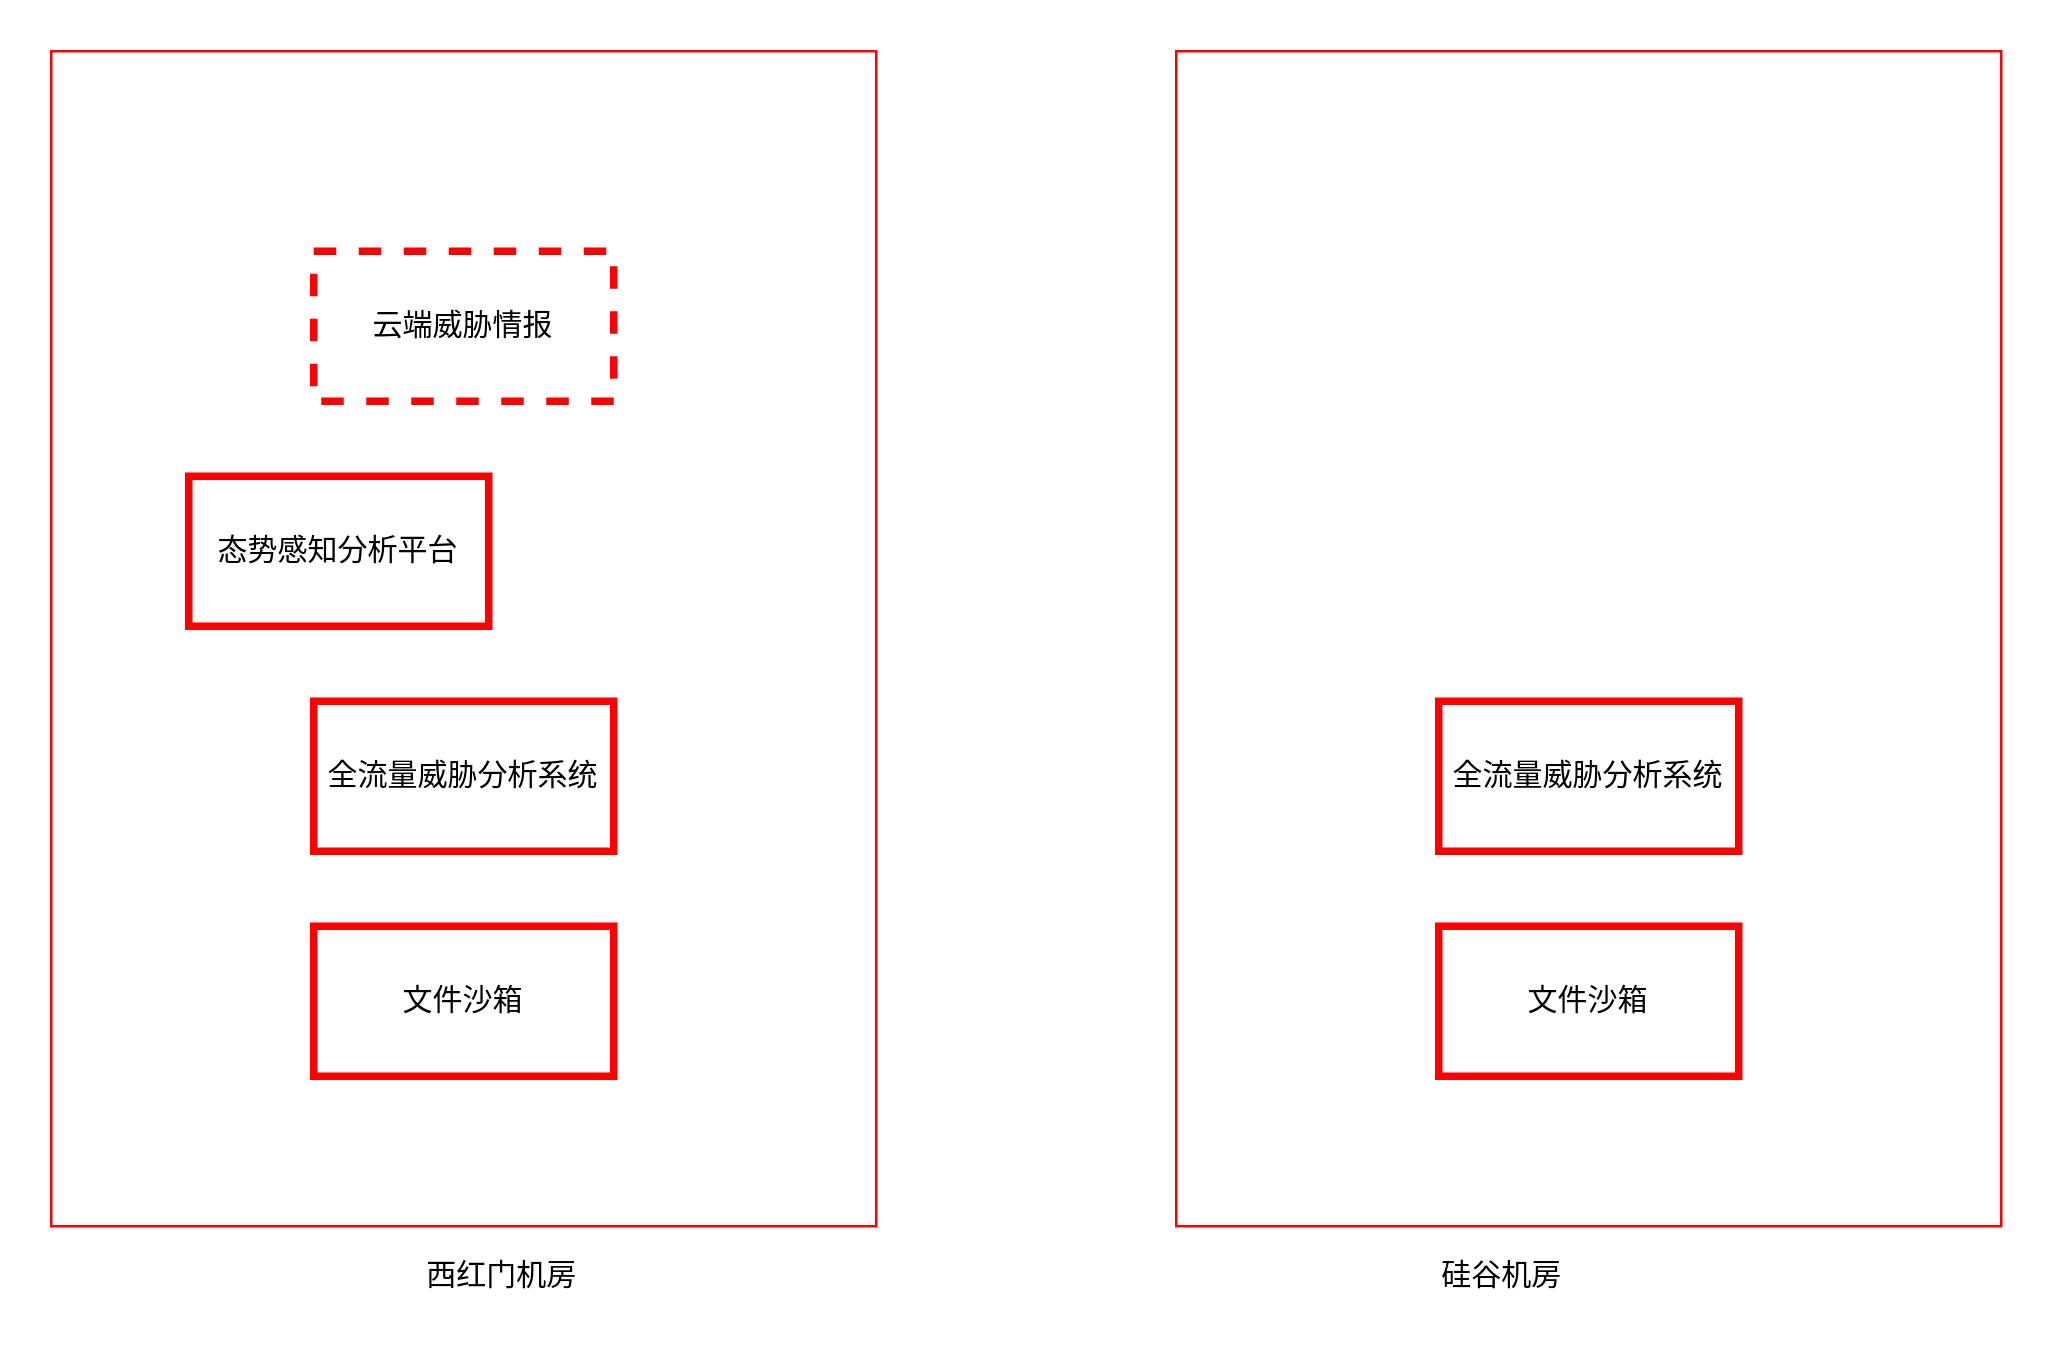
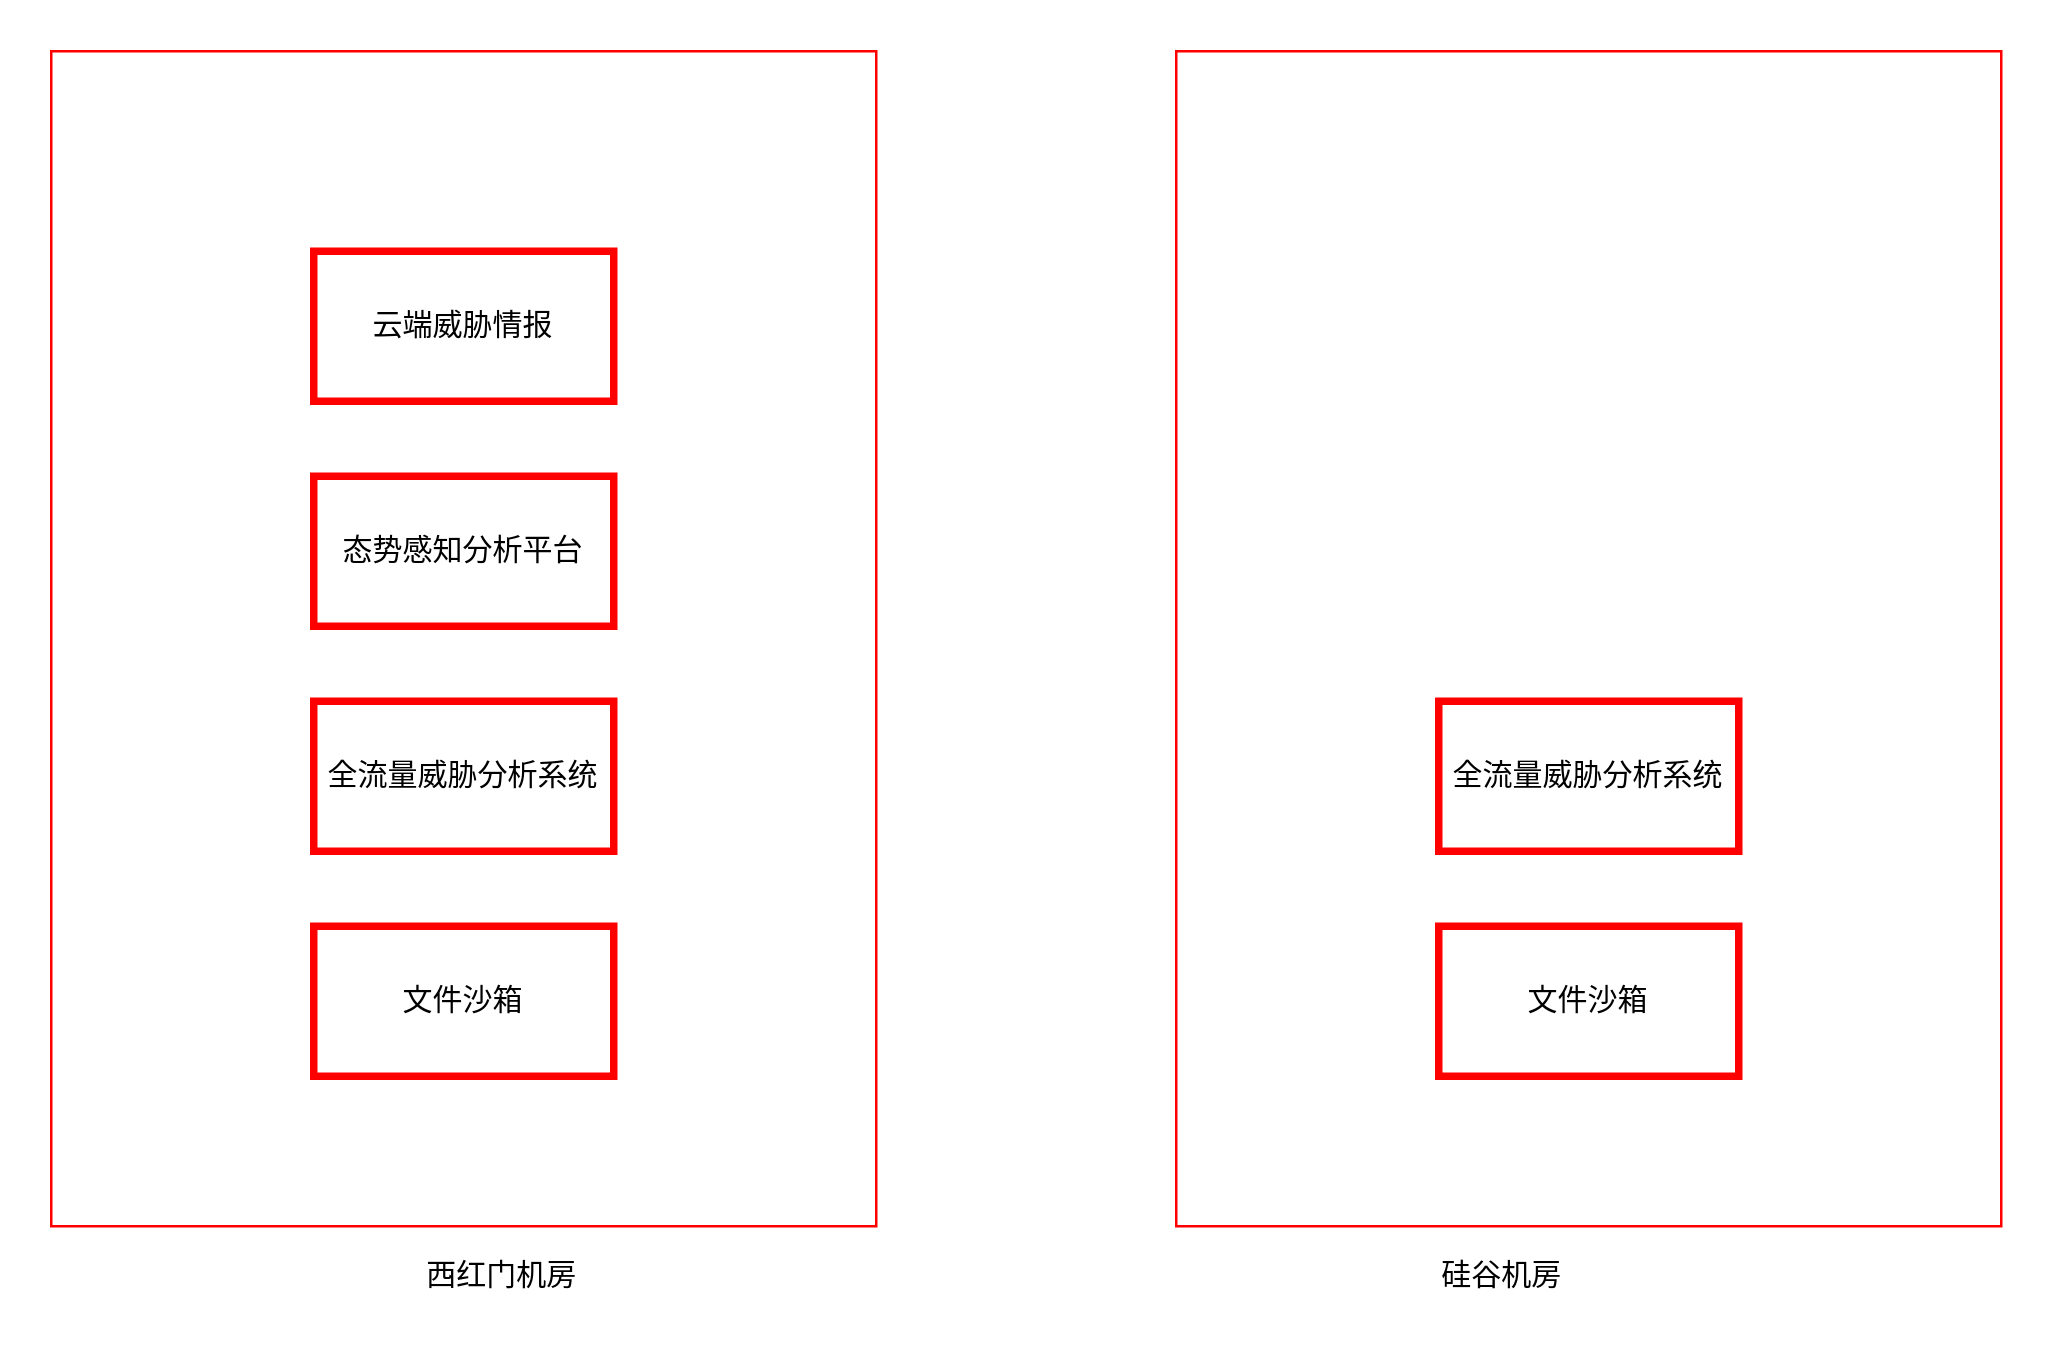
node "云端威胁情报": style dashed -> solid
node "态势感知分析平台": moved (339, 551) -> (464, 551)
